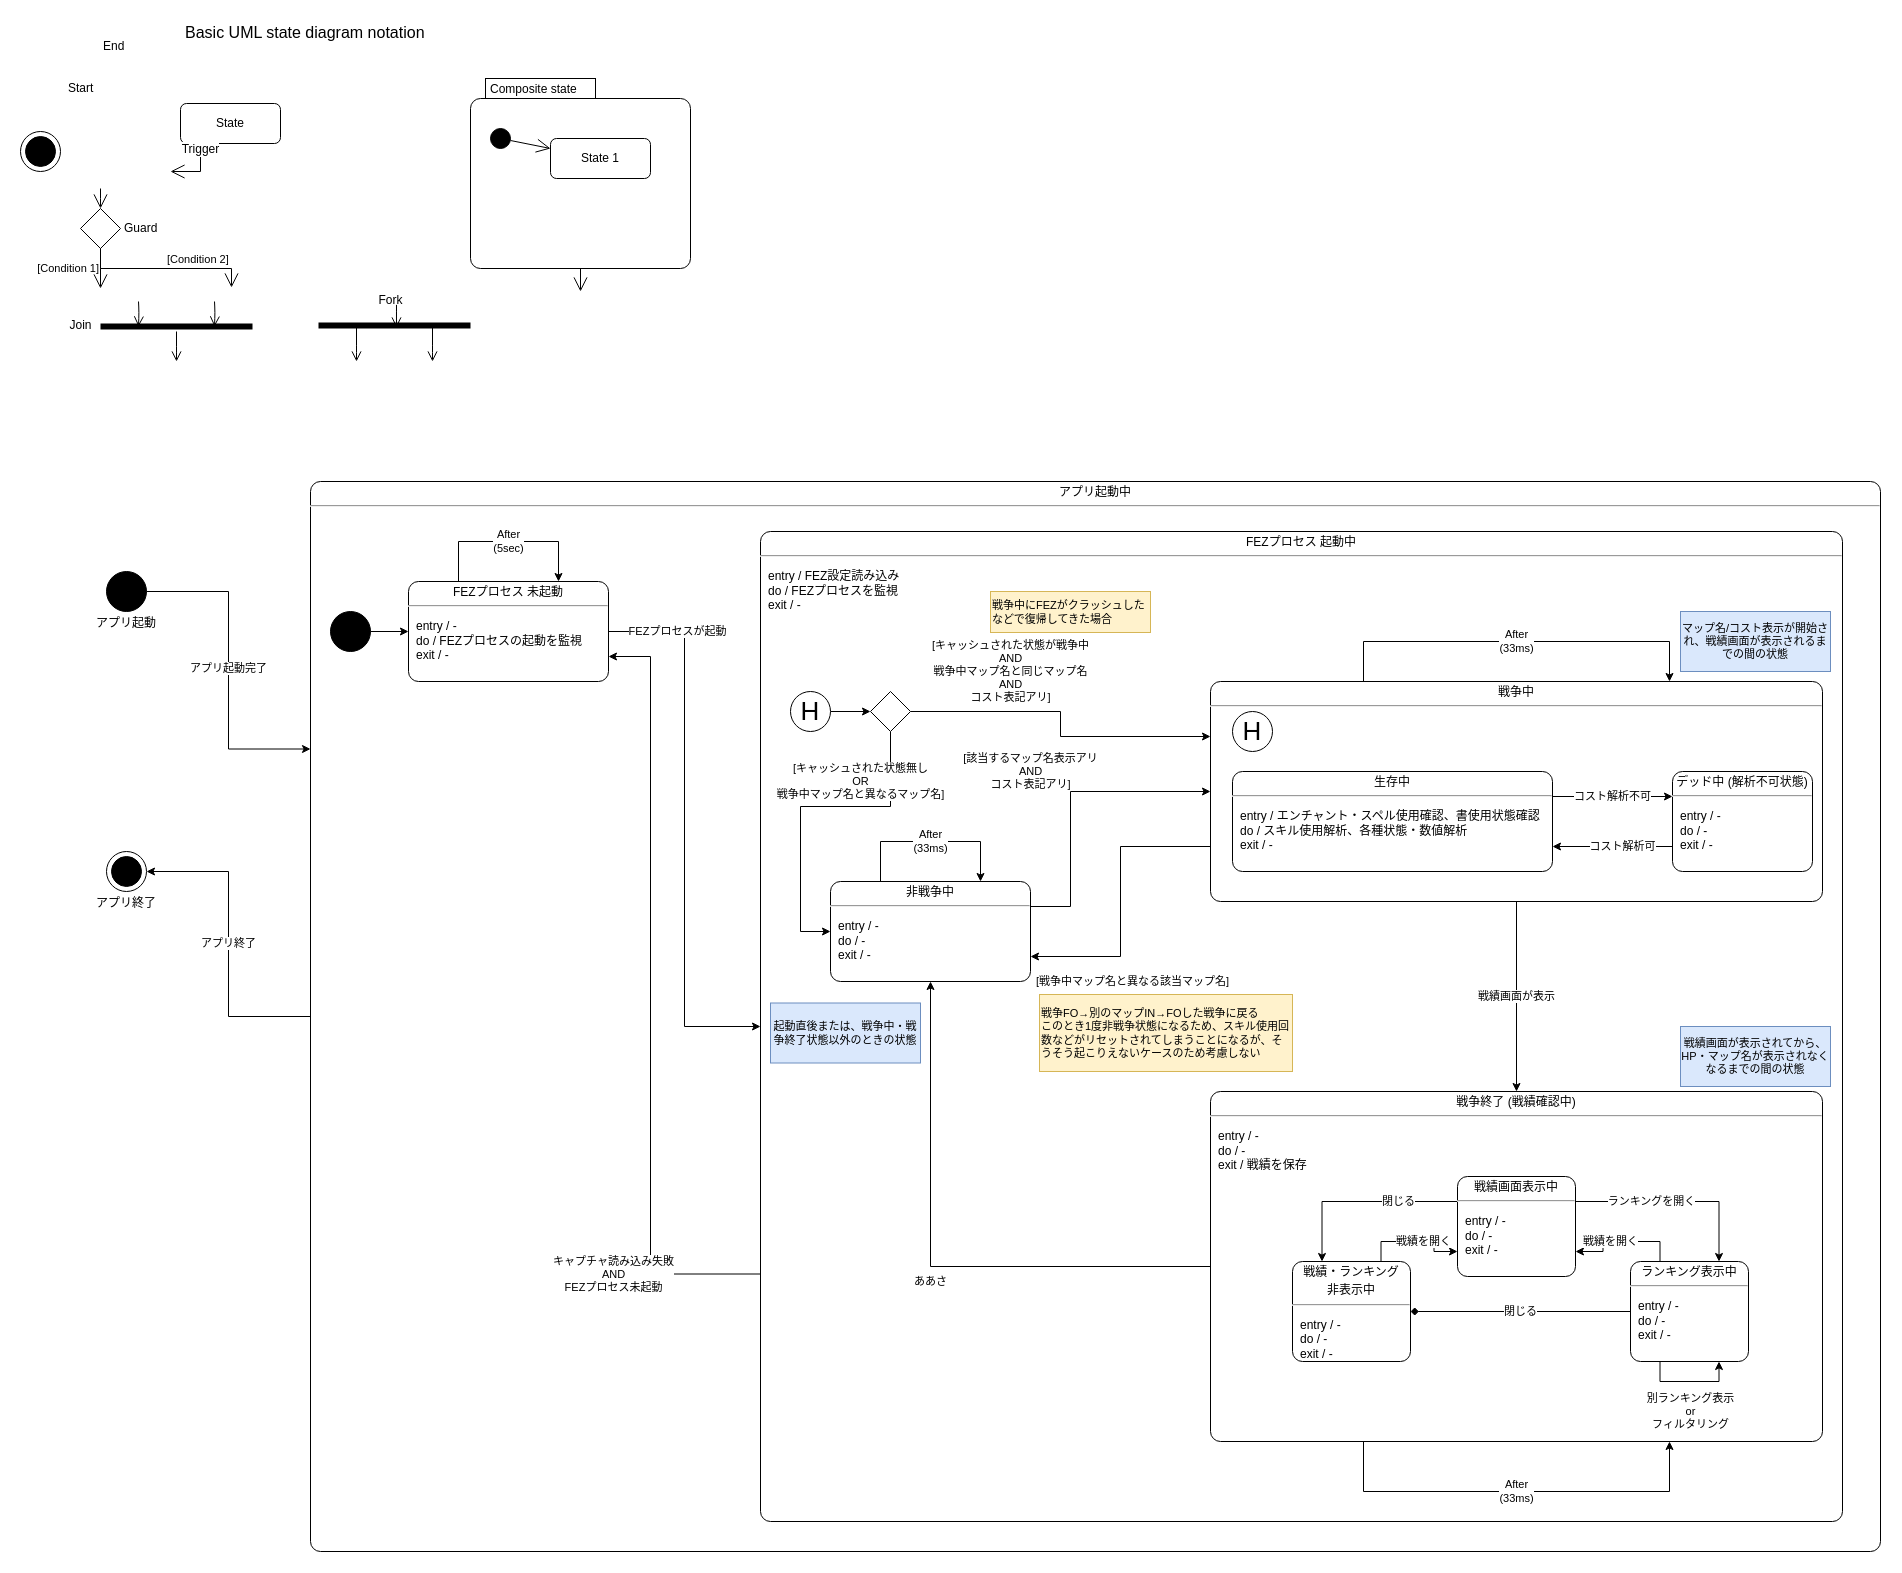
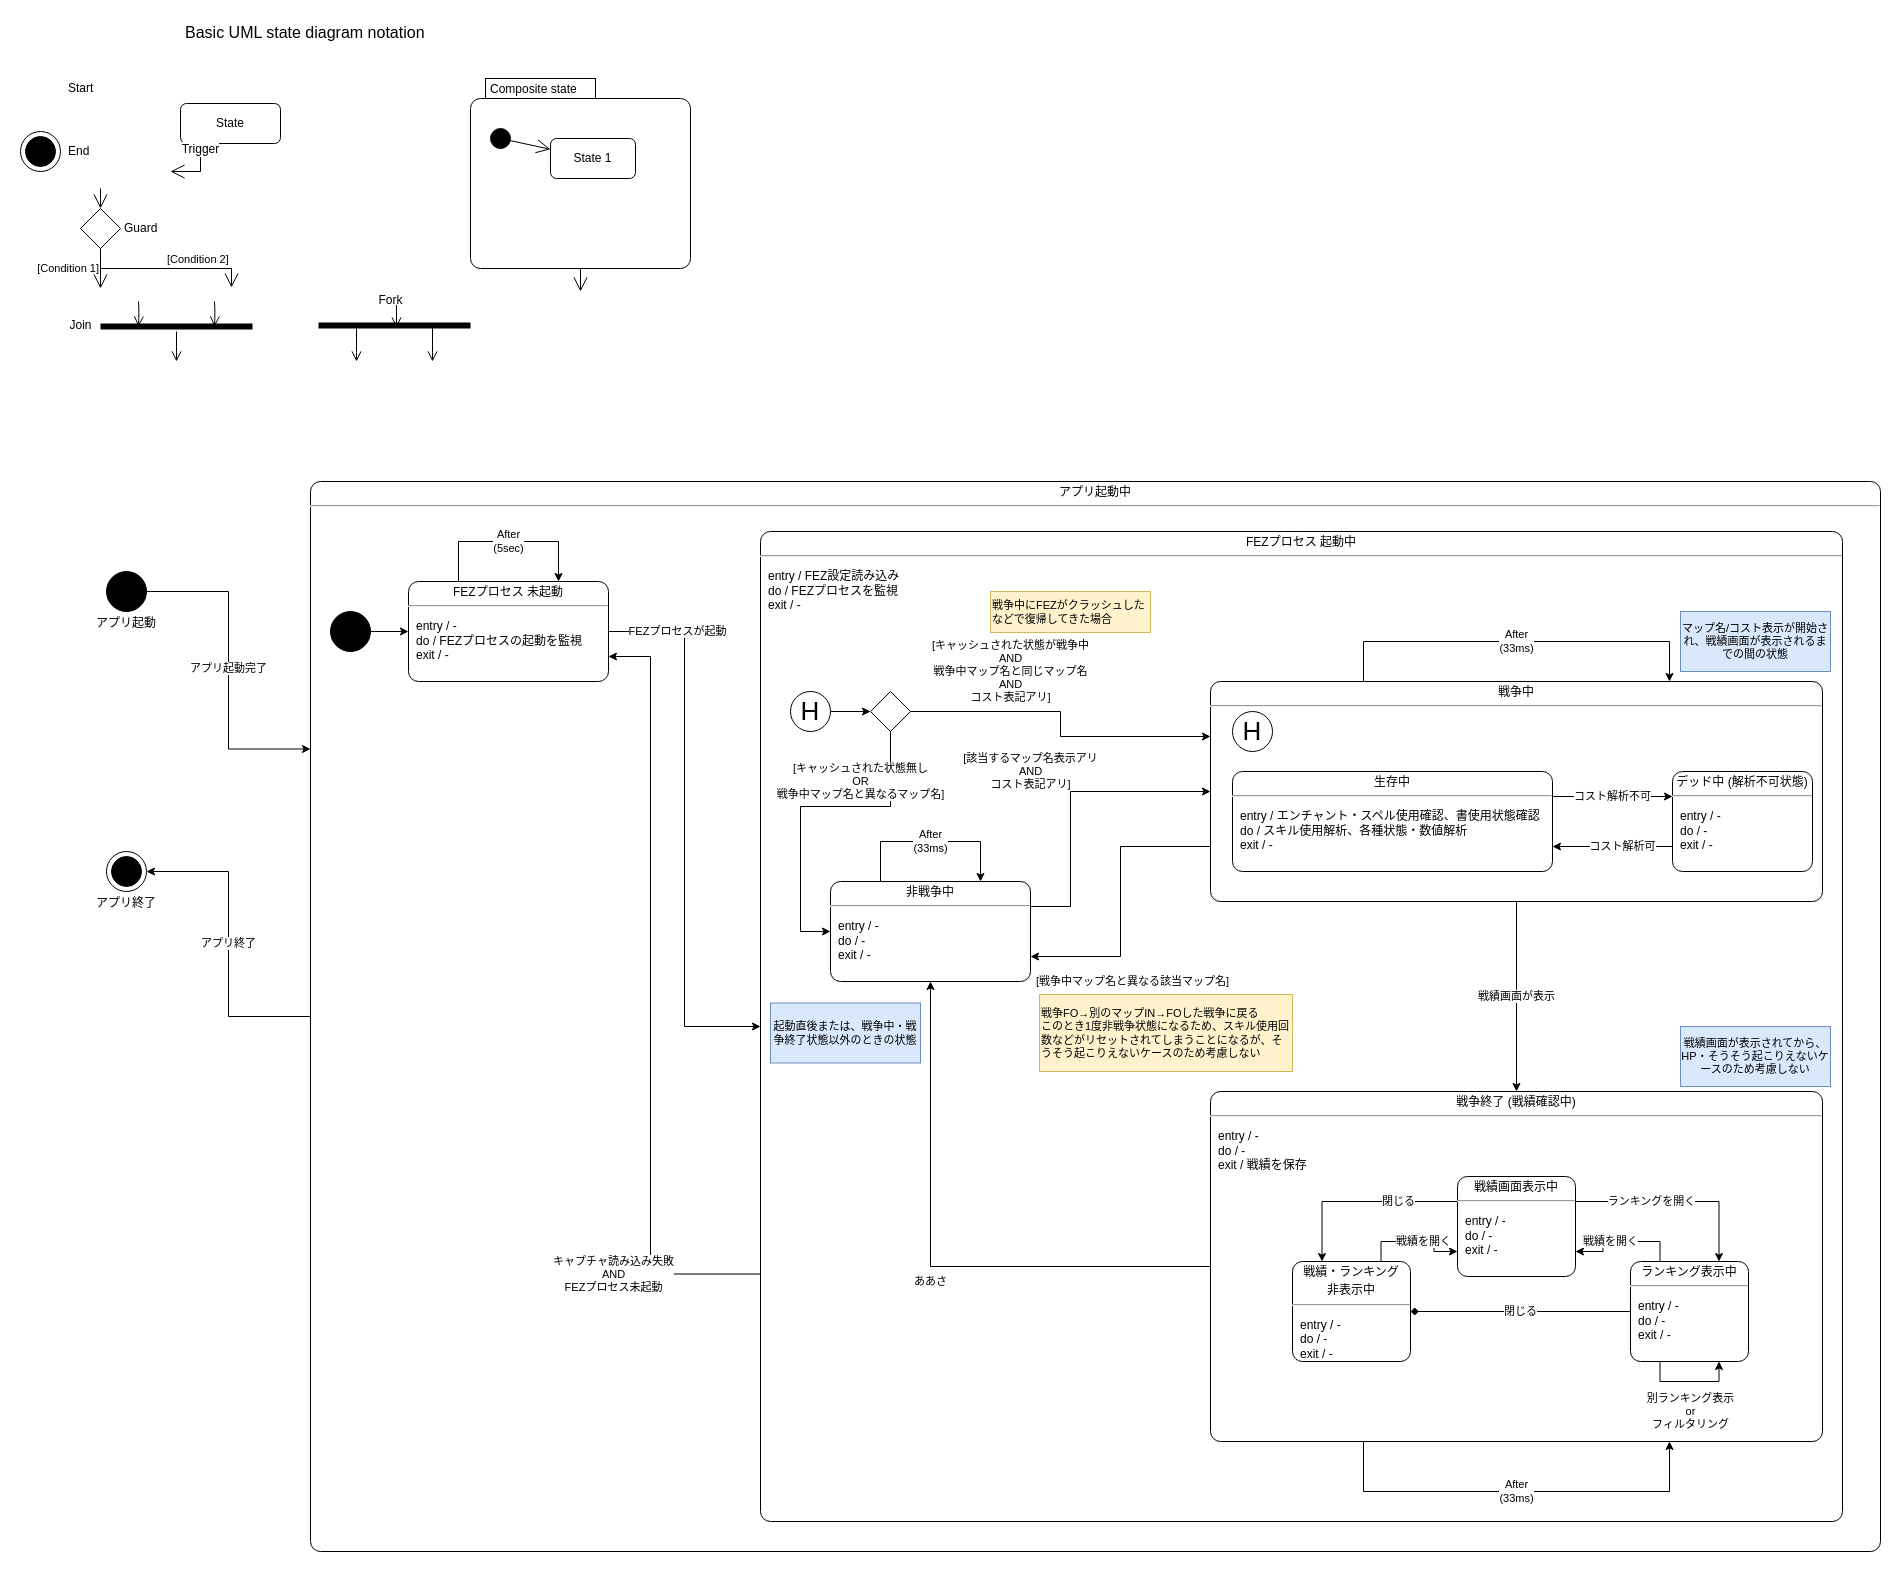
node "End": moved (122, 47) -> (87, 152)
node "State 1": size 100x40 -> 85x40
node "戦績画面が表示されてから、HP・マップ名が表示されなくなるまでの間の状態": label "戦績画面が表示されてから、HP・マップ名が表示されなくなるまでの間の状態" -> "戦績画面が表示されてから、HP・そうそう起こりえないケースのため考慮しない"
